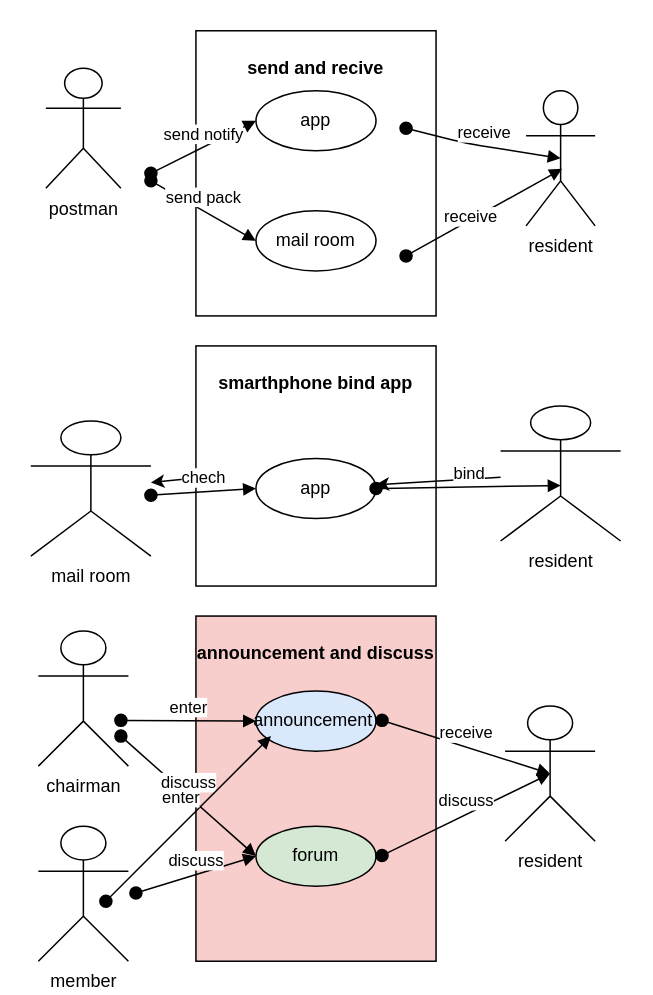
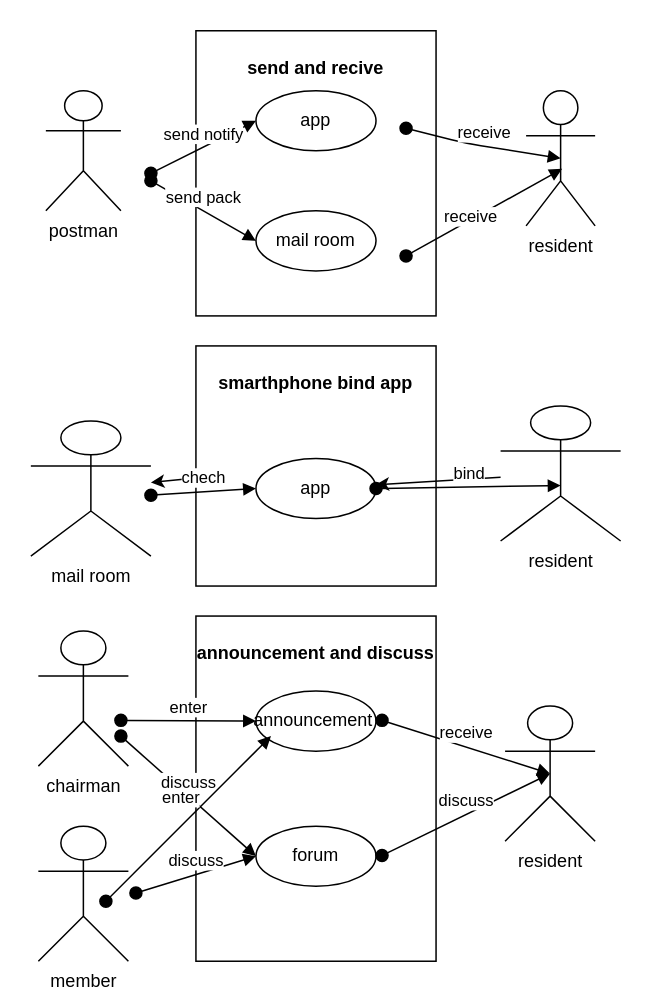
node "postman": moved (83, 128) -> (83, 151)
node "announcement": fillcolor #dae8fc -> #ffffff
node "announcement and discuss": fillcolor #f8cecc -> #ffffff
node "forum": fillcolor #d5e8d4 -> #ffffff
